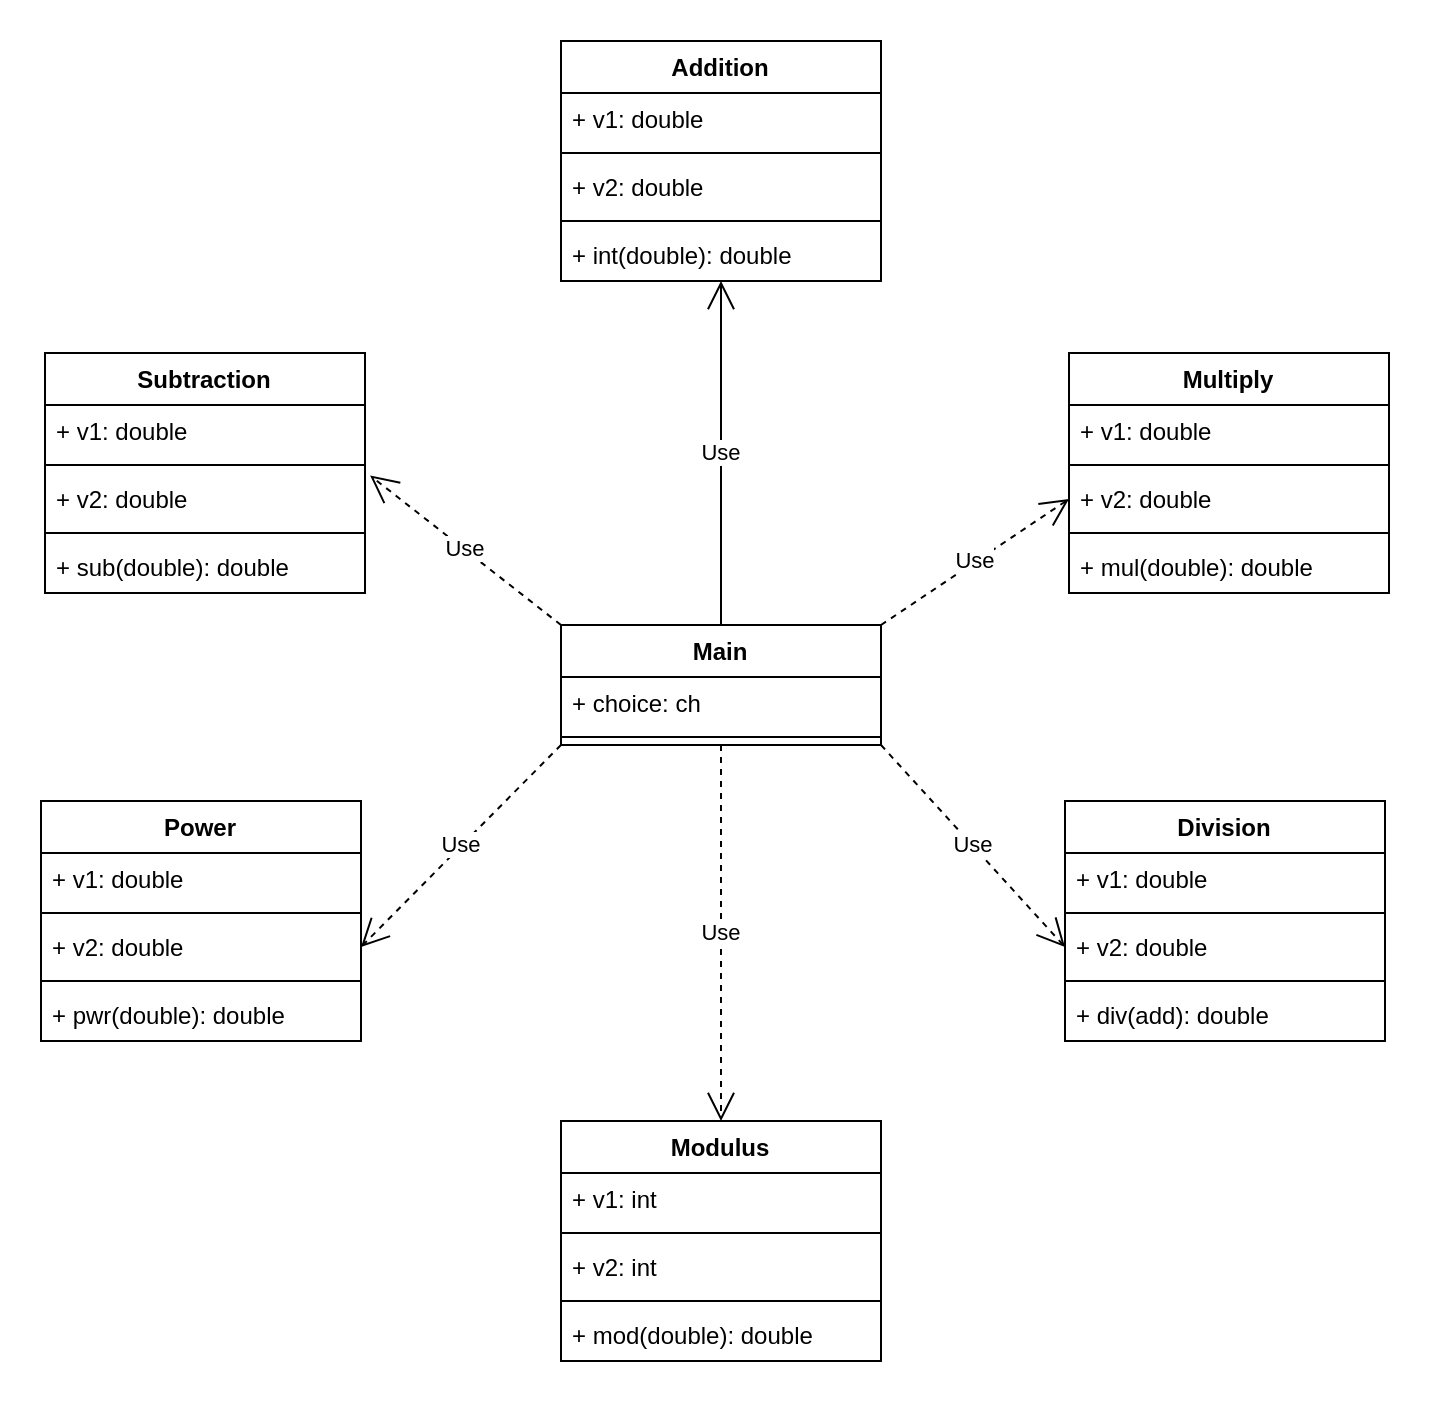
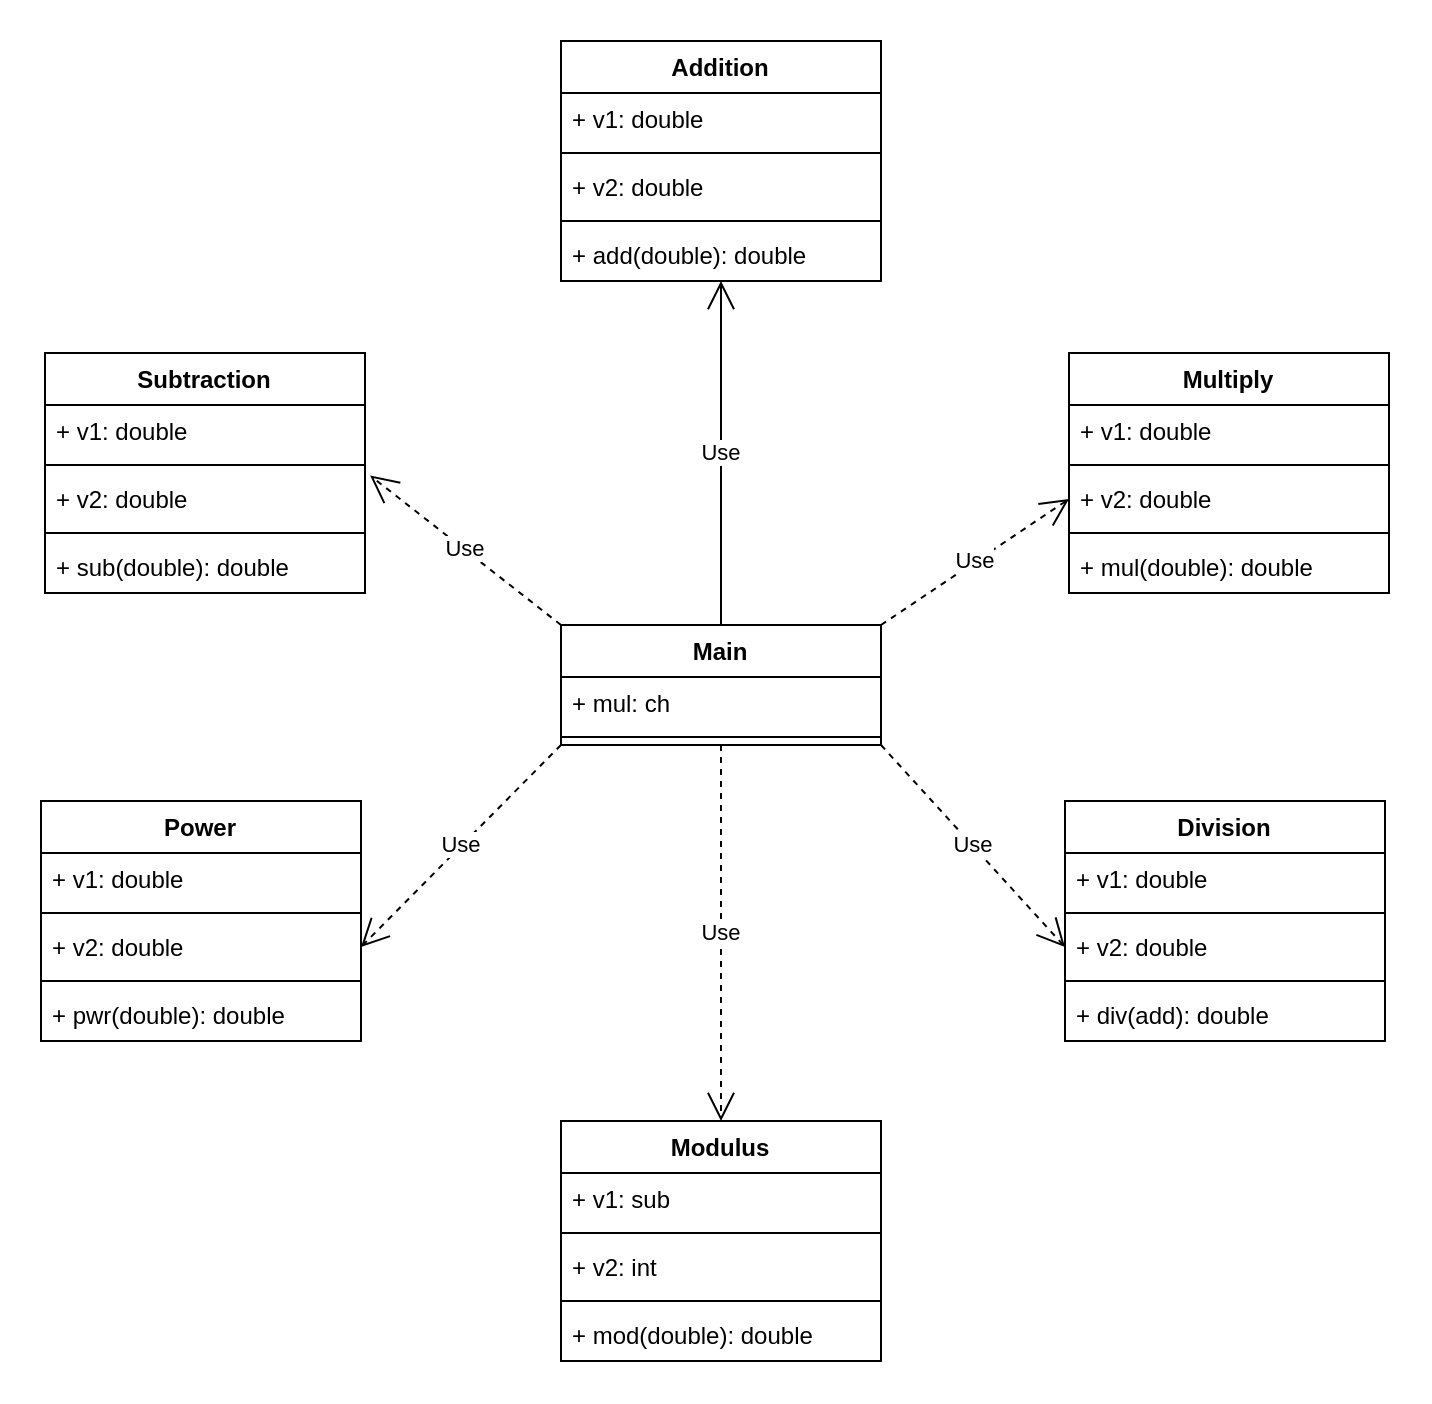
node "+ int(double): double": label "+ int(double): double" -> "+ add(double): double"
node "+ choice: ch": label "+ choice: ch" -> "+ mul: ch"
node "+ v1: int": label "+ v1: int" -> "+ v1: sub"
